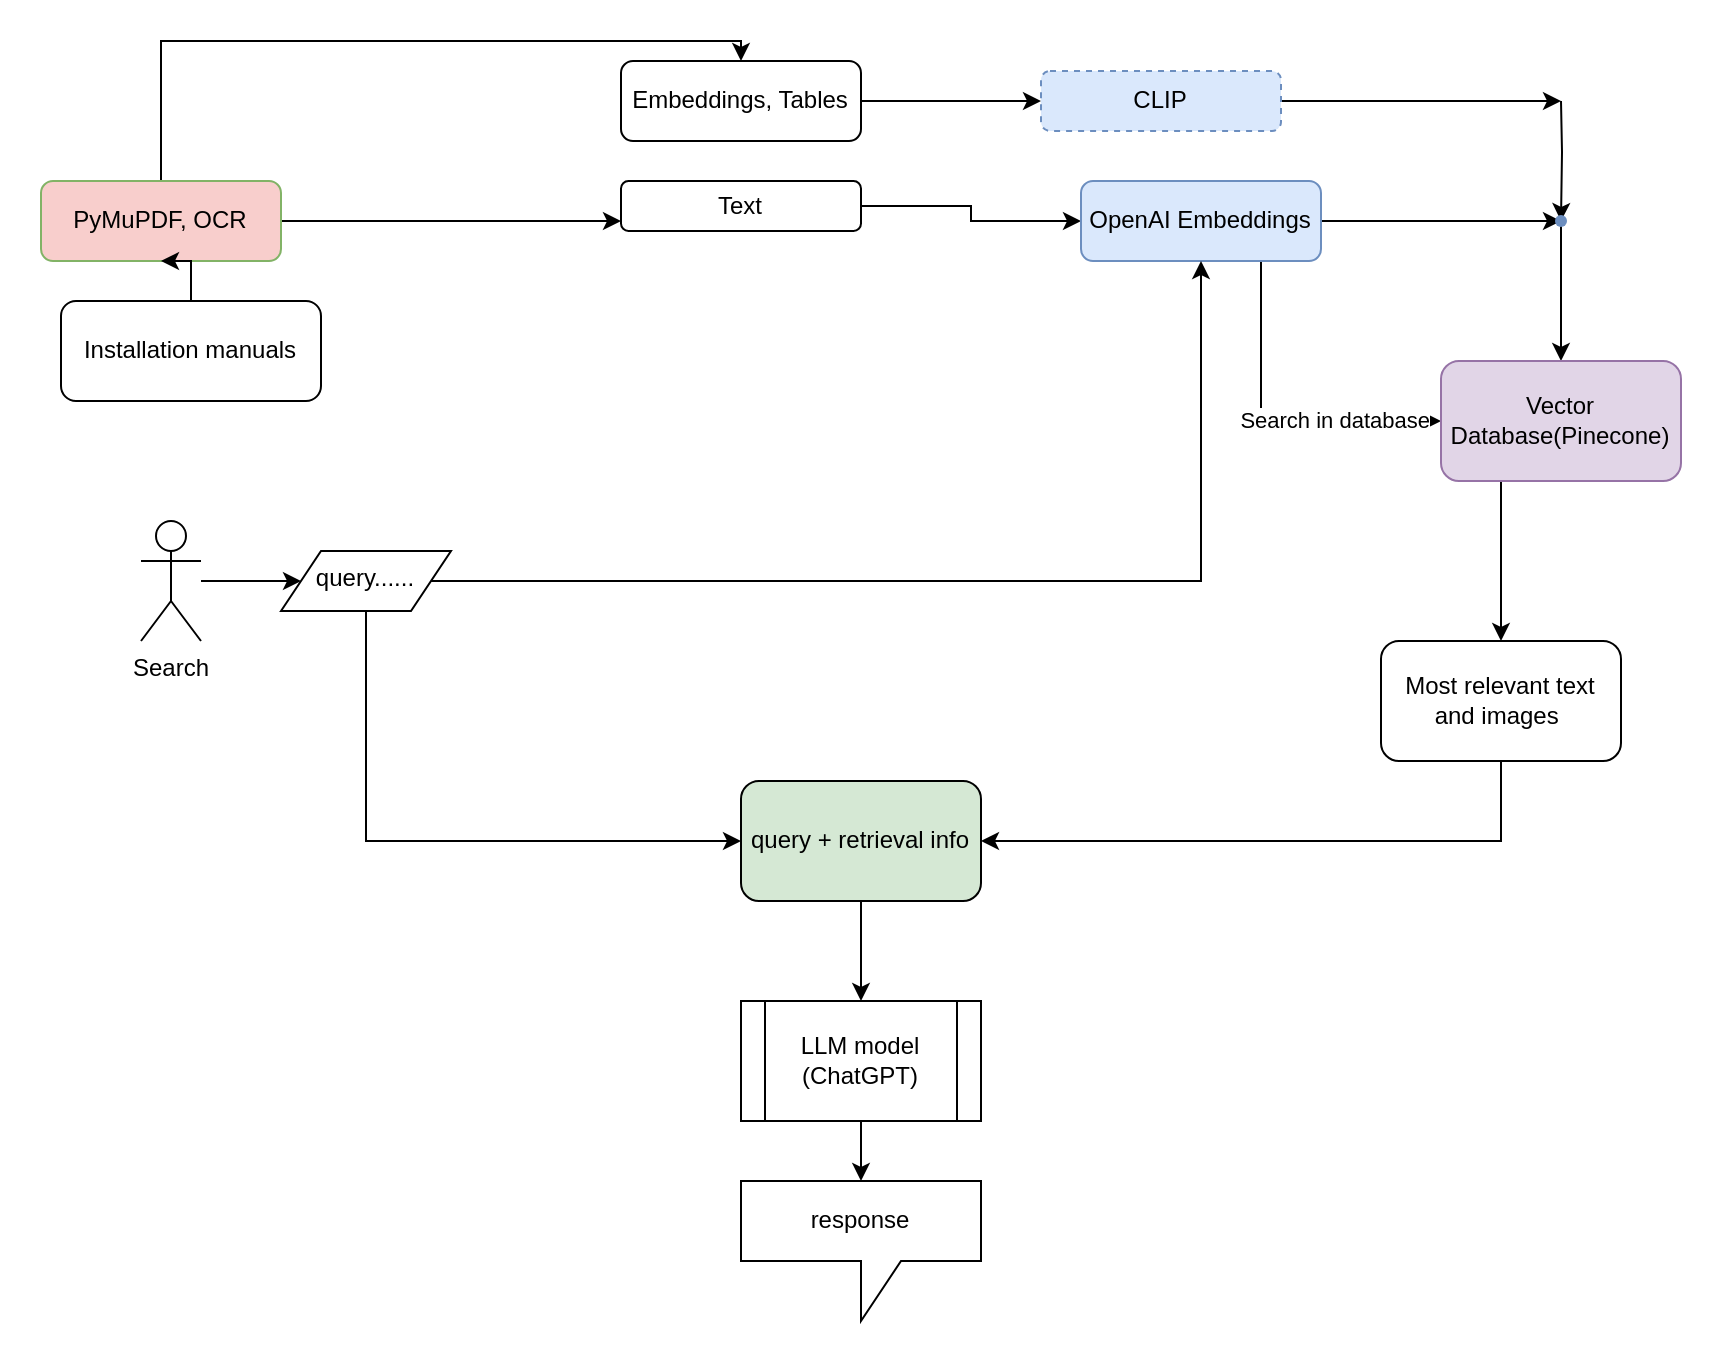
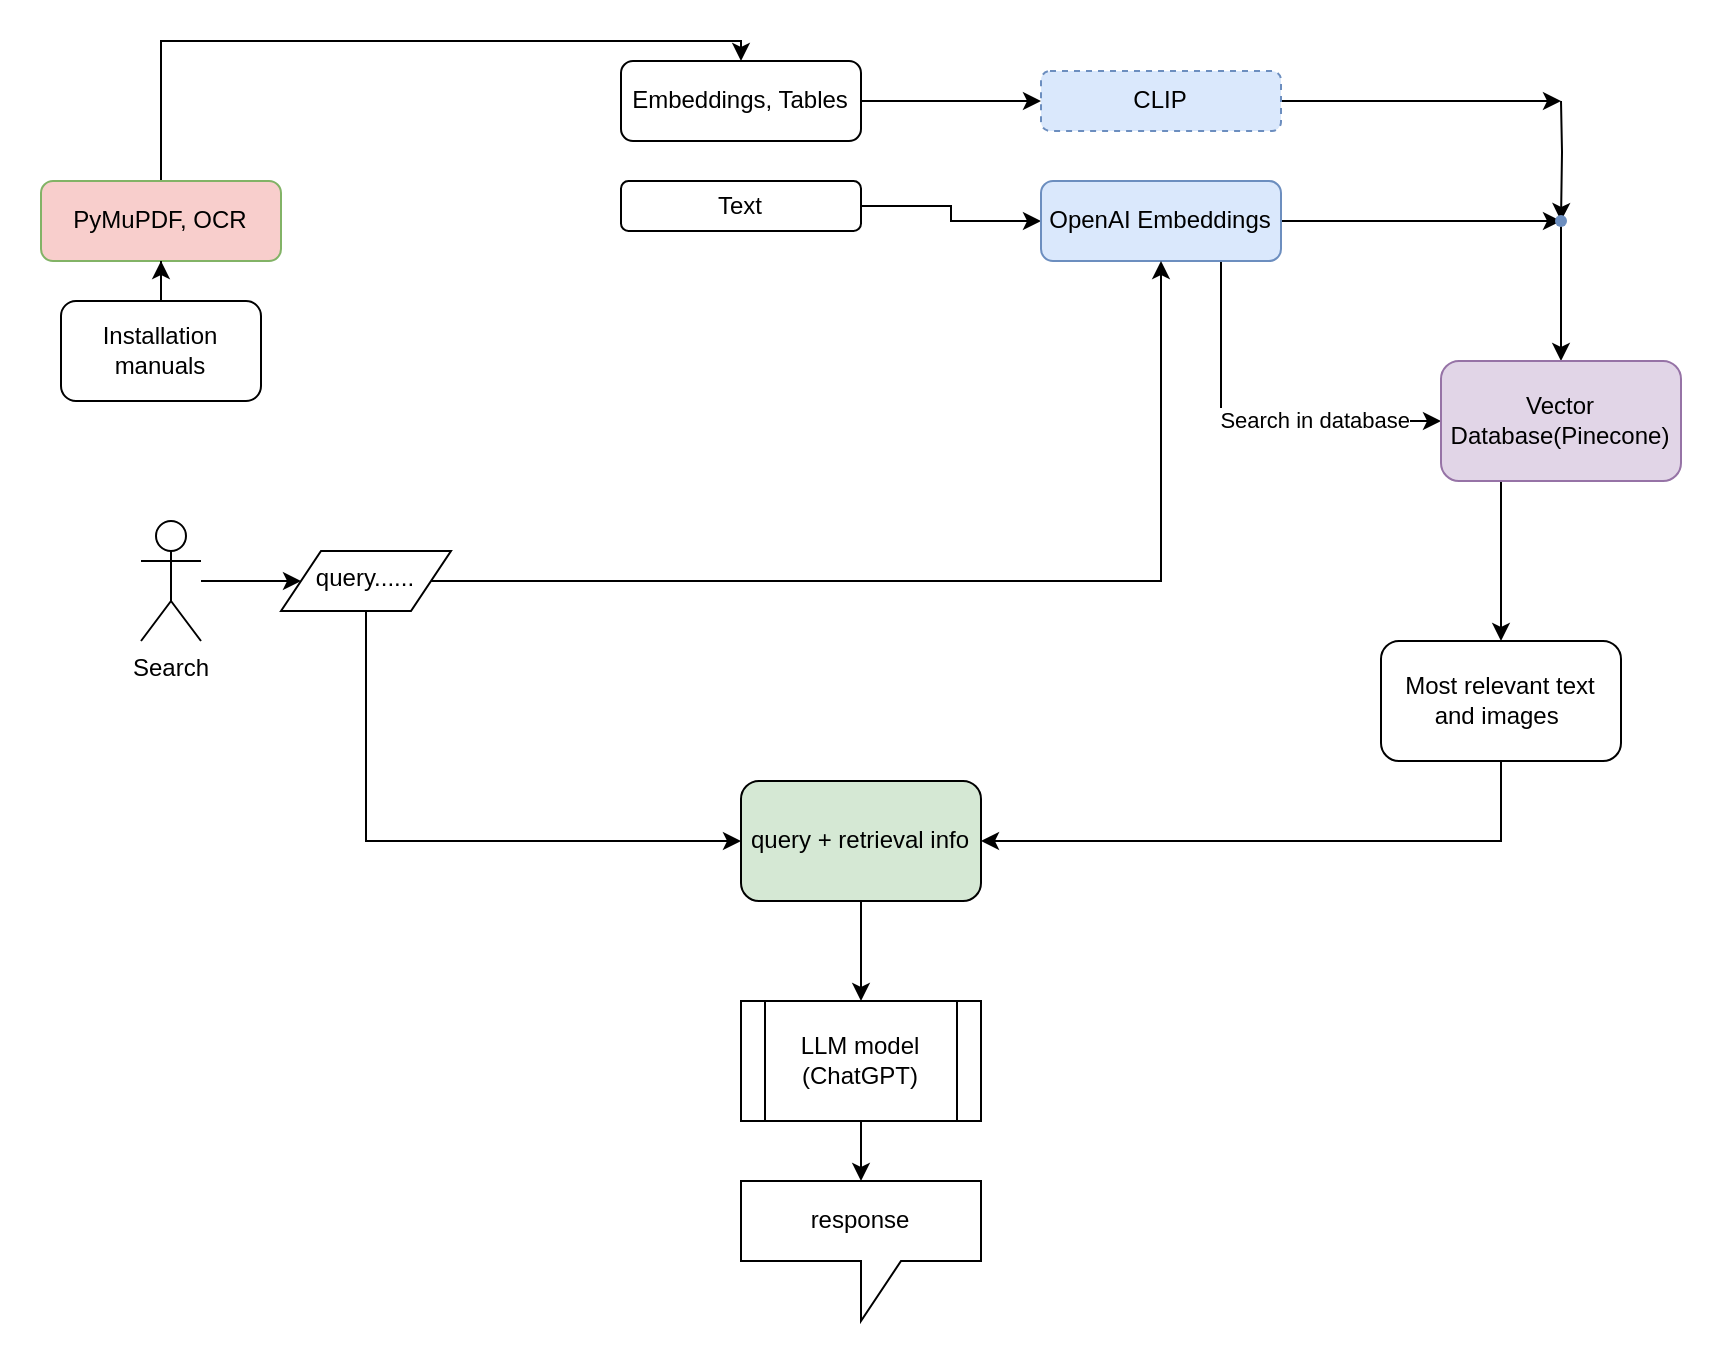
edge "PyMuPDF, OCR" -> "Text": removed
node "OpenAI Embeddings": moved (1201, 221) -> (1161, 221)
node "Installation manuals": size 260x100 -> 200x100
